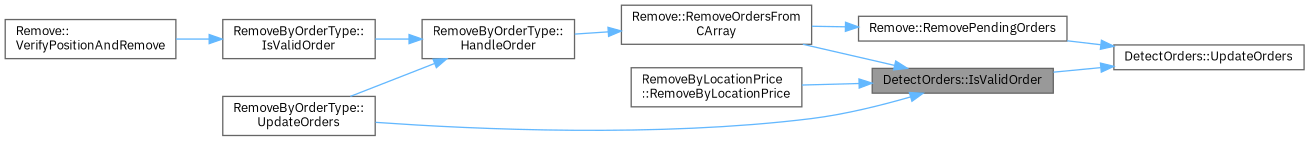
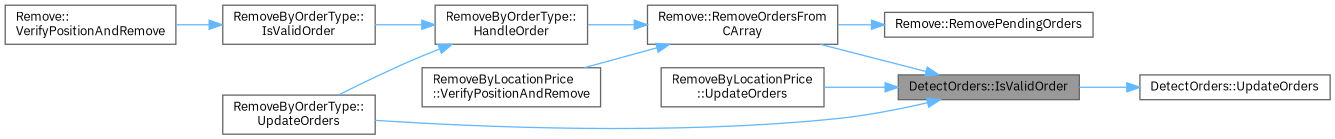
edge "Remove::RemovePendingOrders" -> "DetectOrders::UpdateOrders": removed
node "RemoveByLocationPrice ::VerifyPositionAndRemove": added
node "RemoveByLocationPrice ::RemoveByLocationPrice": label "RemoveByLocationPrice ::RemoveByLocationPrice" -> "RemoveByLocationPrice ::UpdateOrders"
